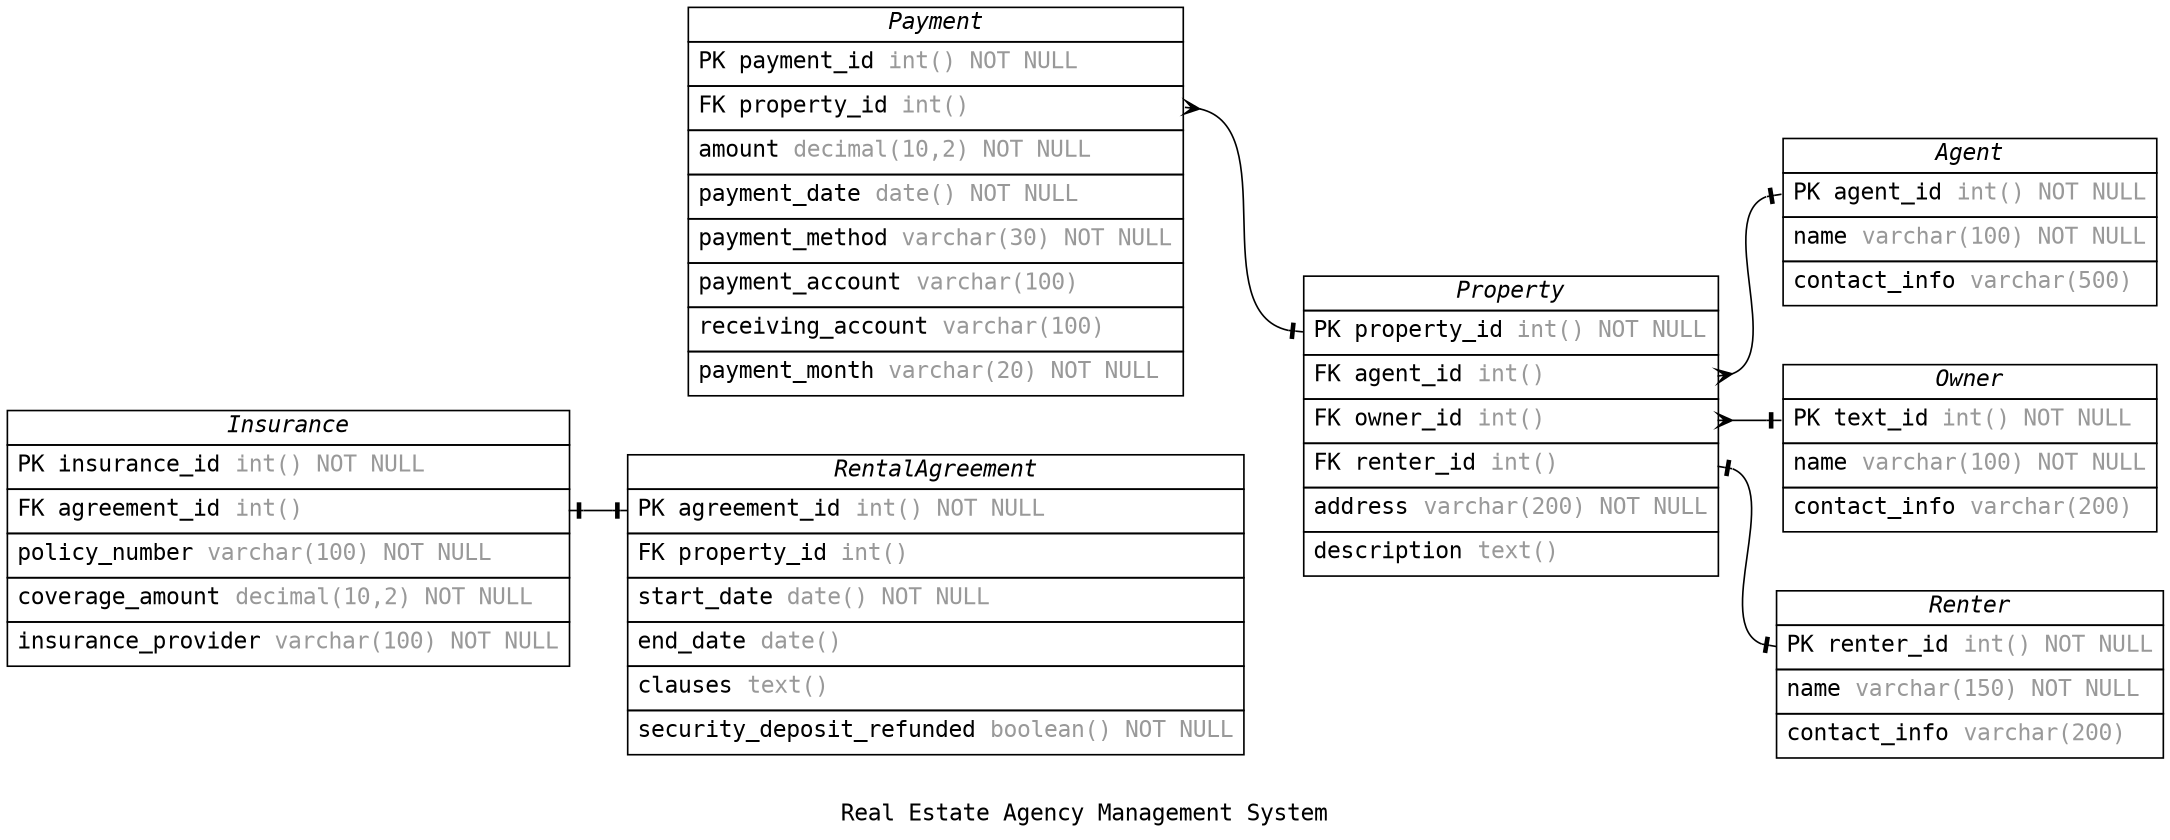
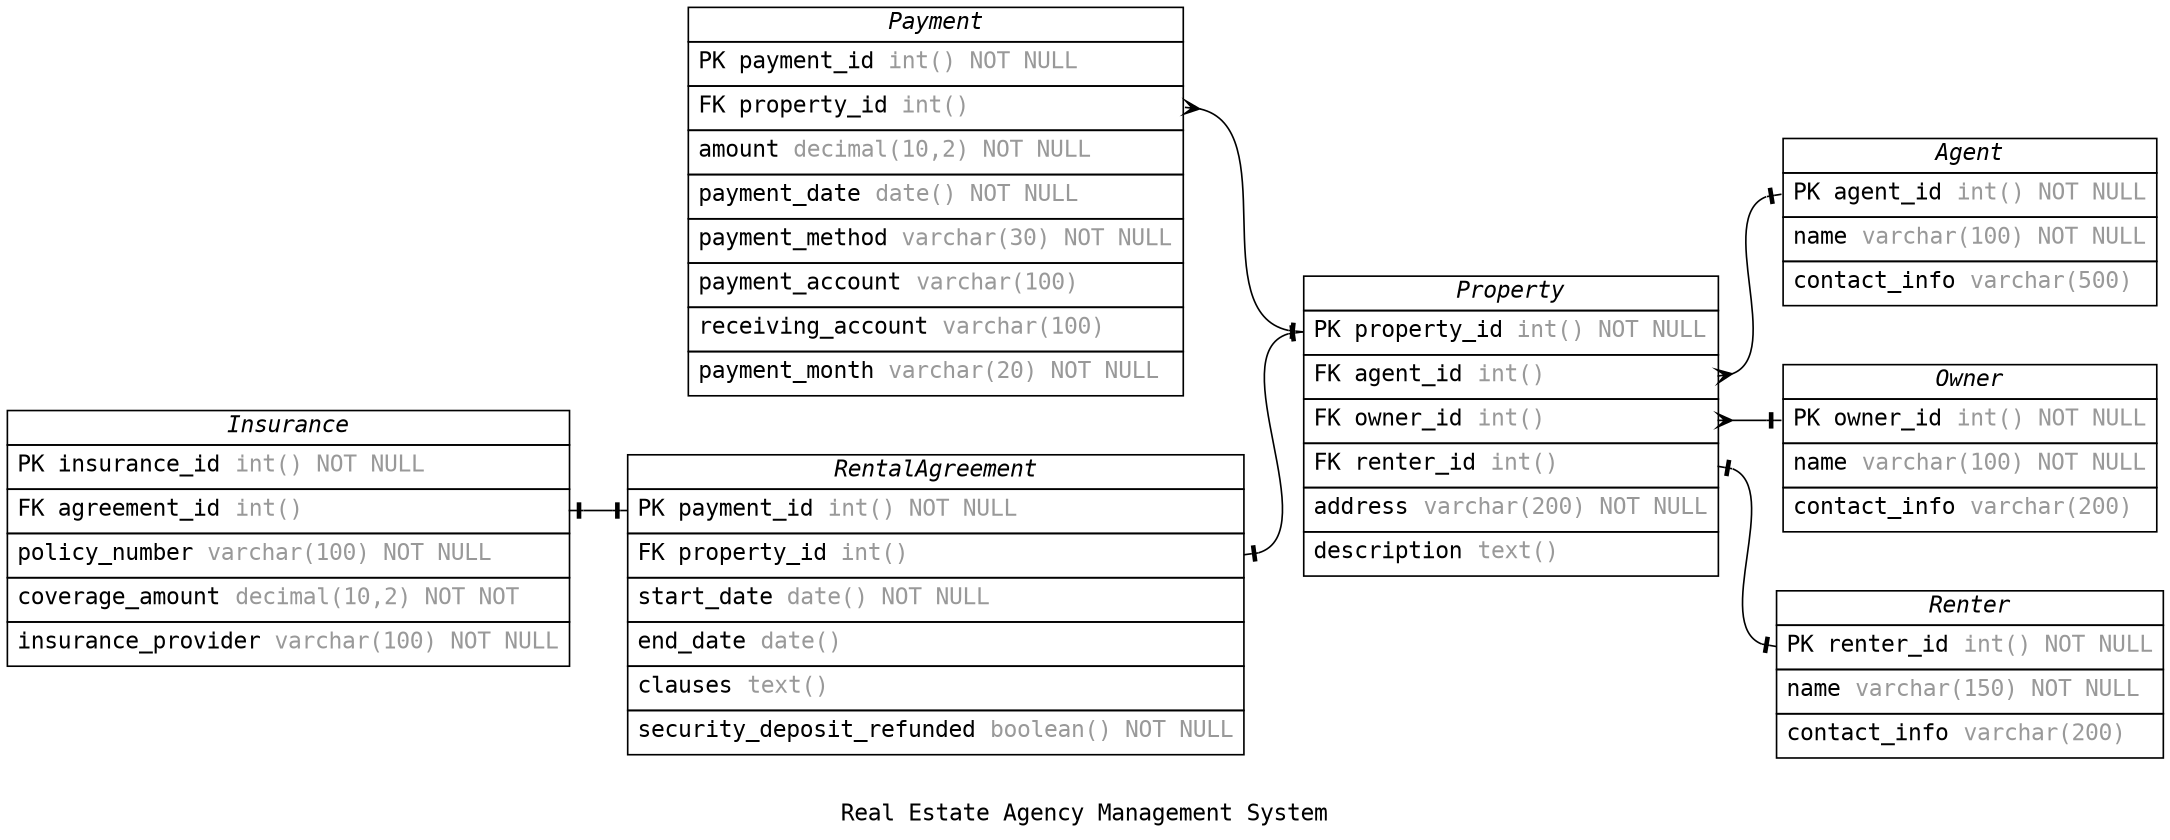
node "Owner": text "PK text_id" -> "PK owner_id"
edge "Property" -- "RentalAgreement": added
node "RentalAgreement": text "PK agreement_id" -> "PK payment_id"
node "Insurance": text "decimal(10,2) NOT NULL" -> "decimal(10,2) NOT NOT"
